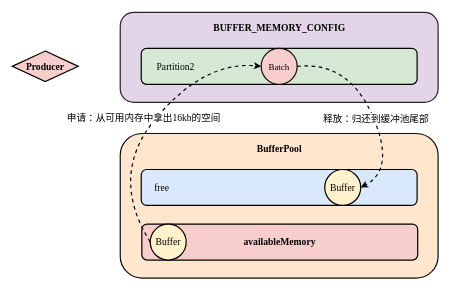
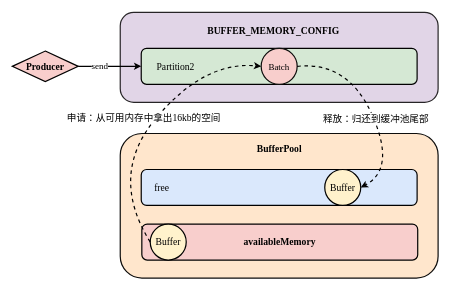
node "BUFFER_MEMORY_CONFIG": moved (279, 27) -> (273, 30)
edge "Producer" -> "Partition2": added, label "send"
